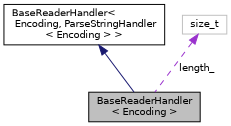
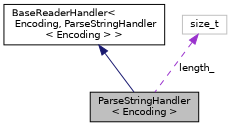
node "BaseReaderHandler < Encoding >": label "BaseReaderHandler < Encoding >" -> "ParseStringHandler < Encoding >"
